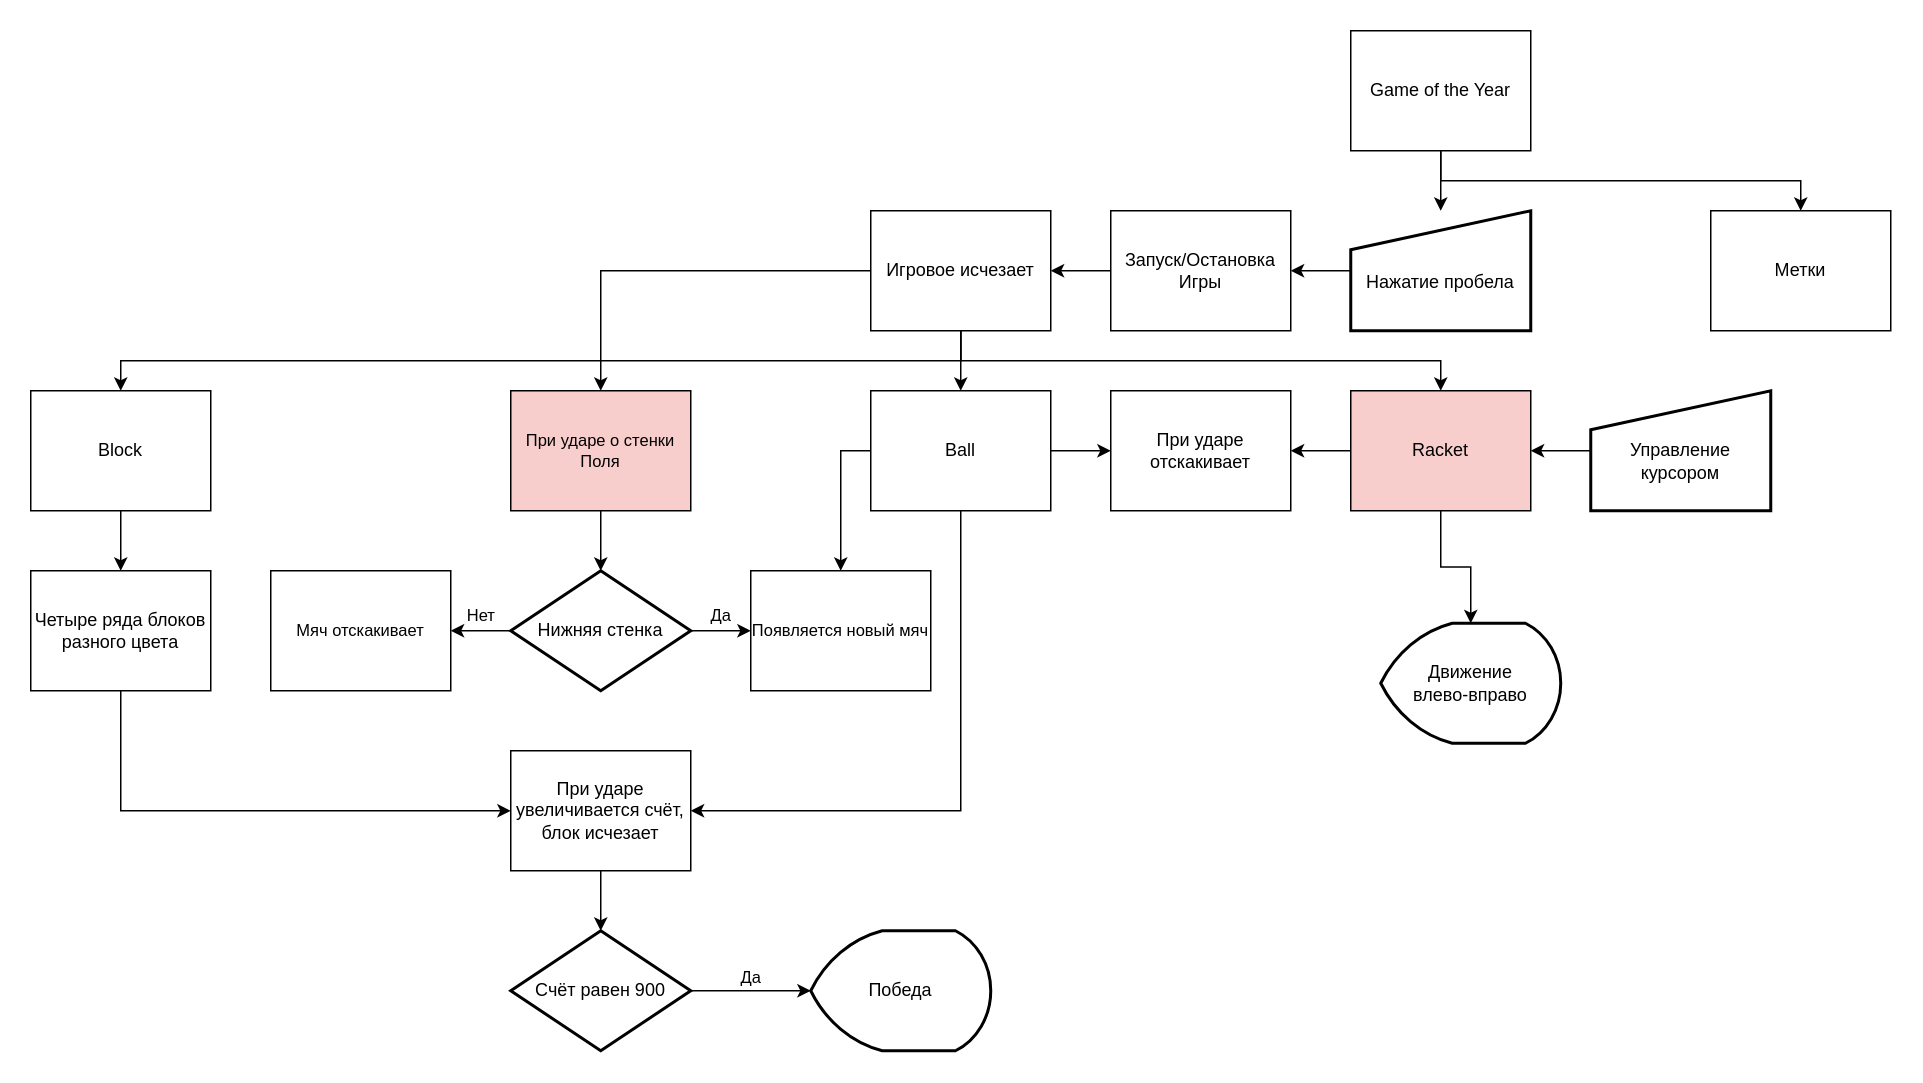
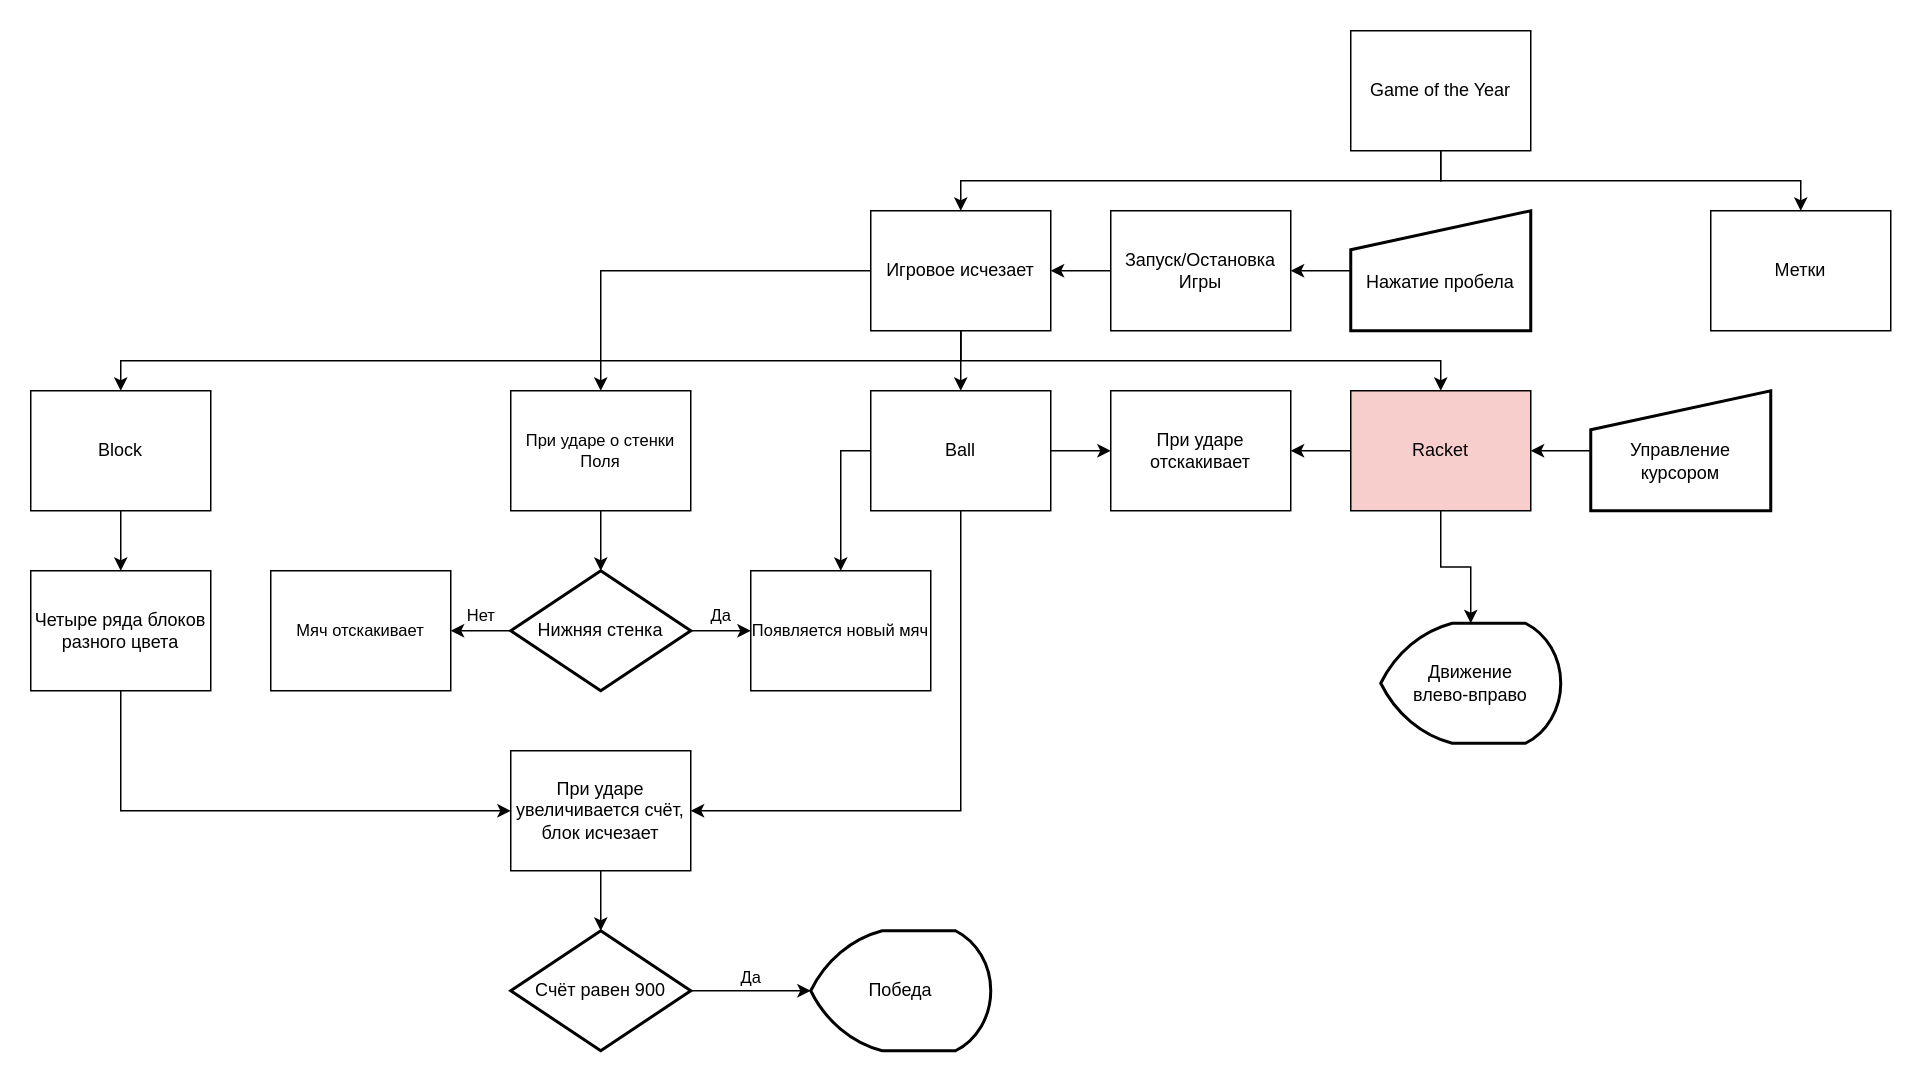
edge "Game of the Year" -> "Нажатие пробела": now "Game of the Year" -> "Игровое исчезает"
node "При ударе о стенки Поля": fillcolor #f8cecc -> #ffffff
